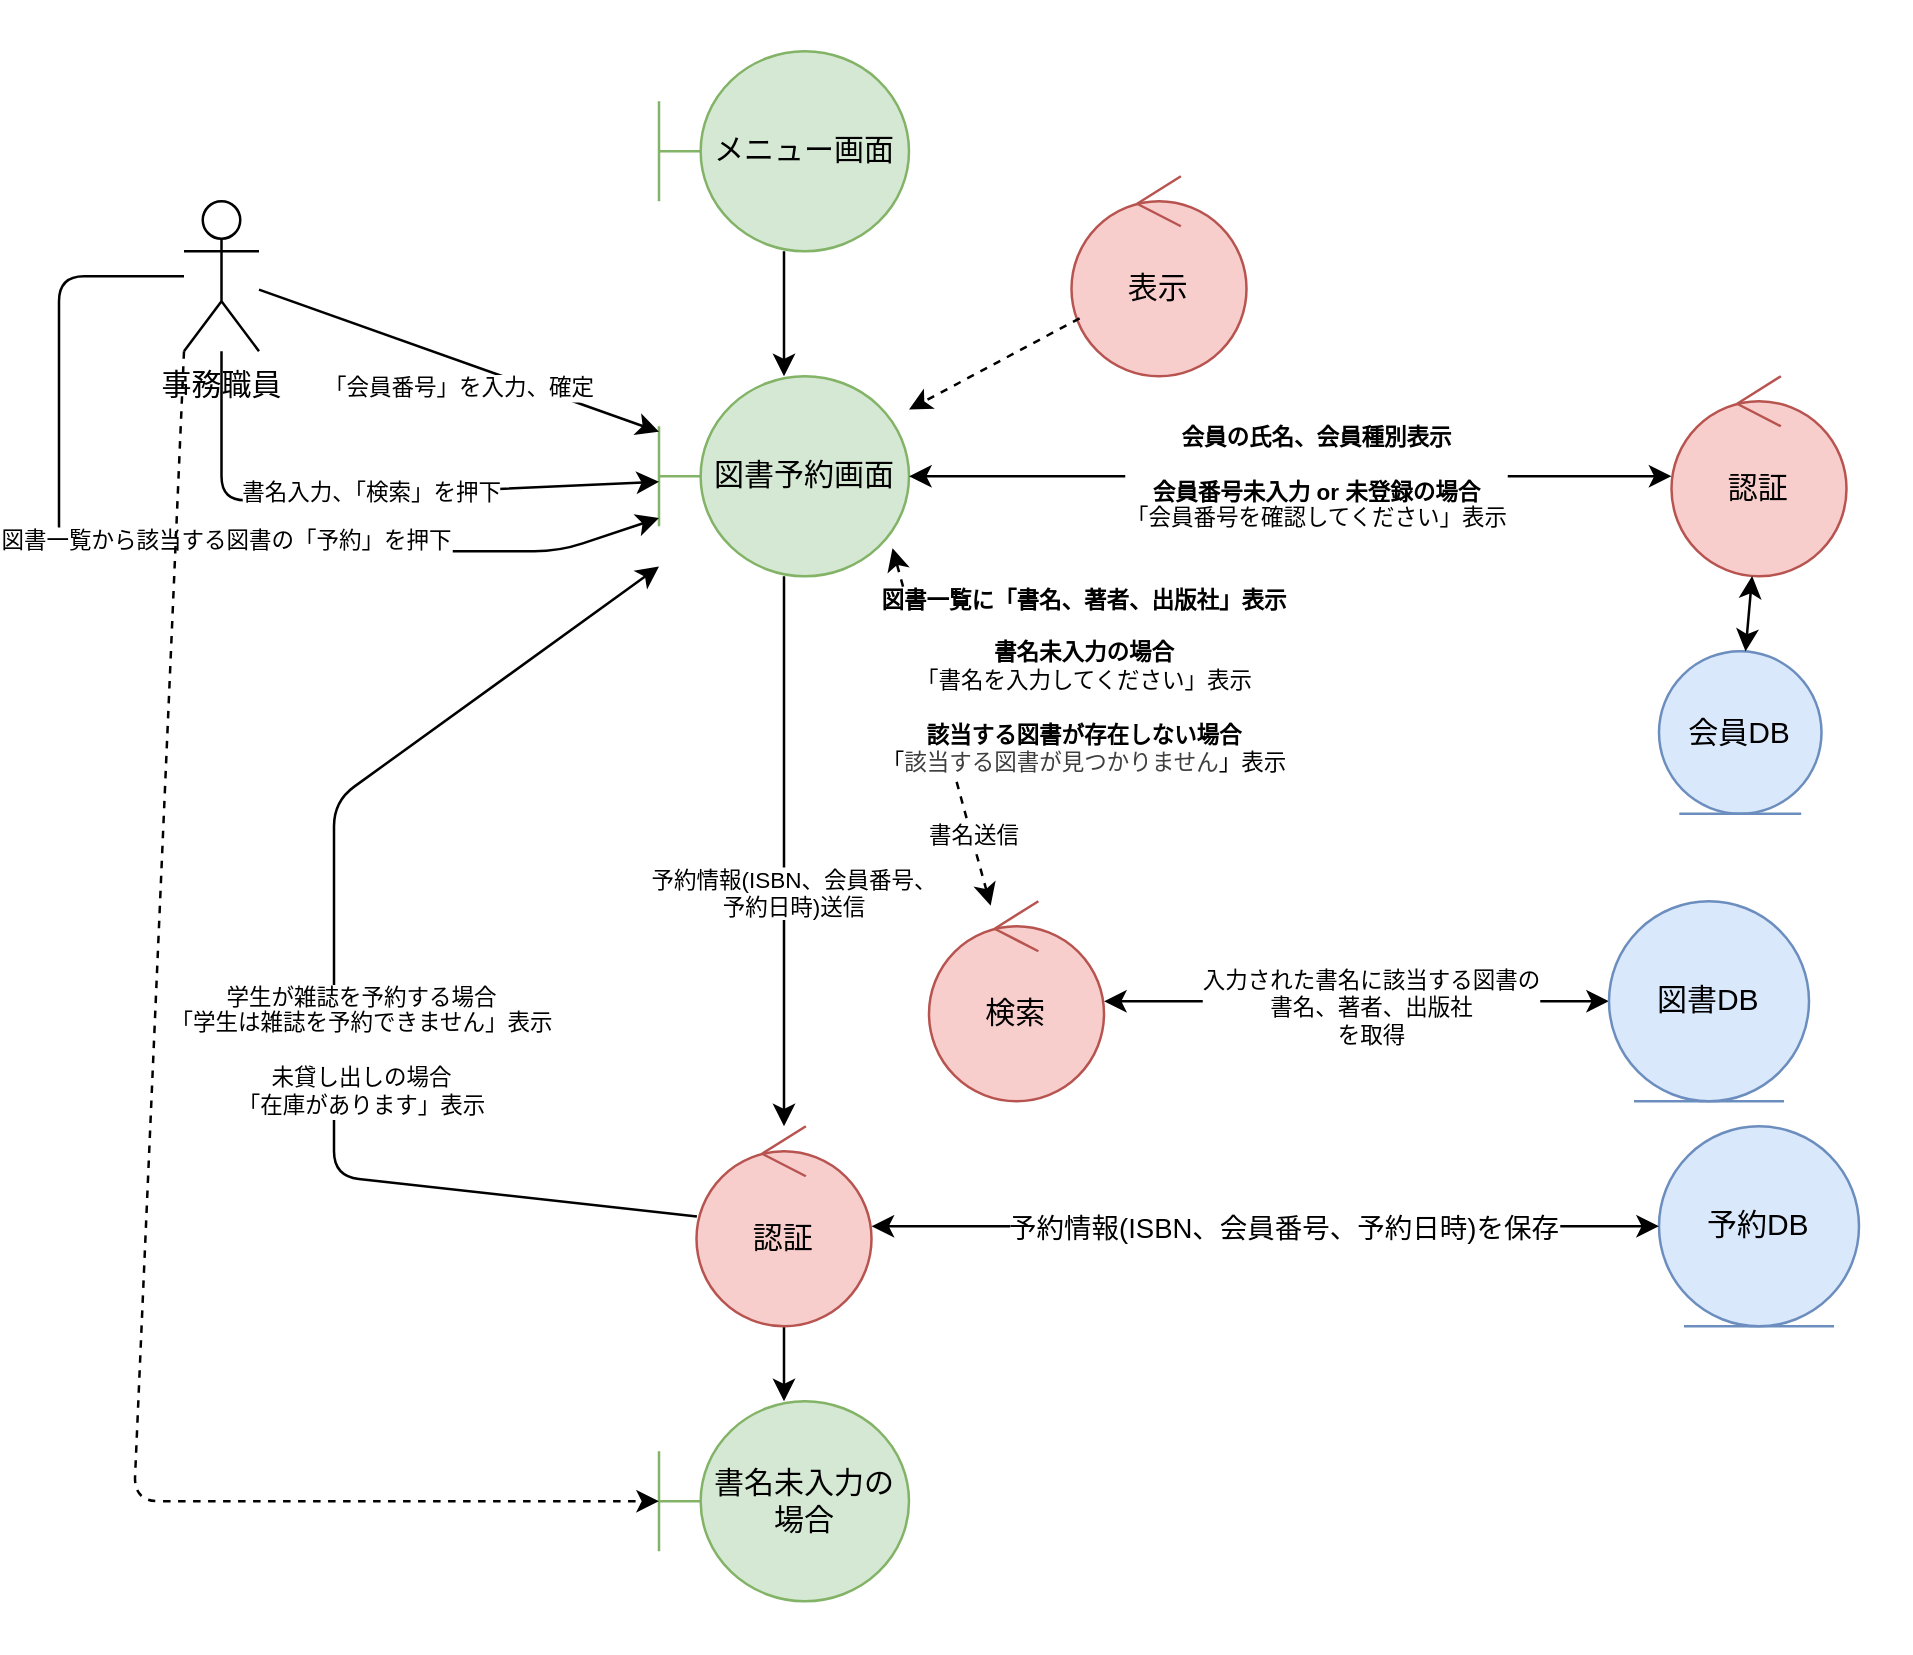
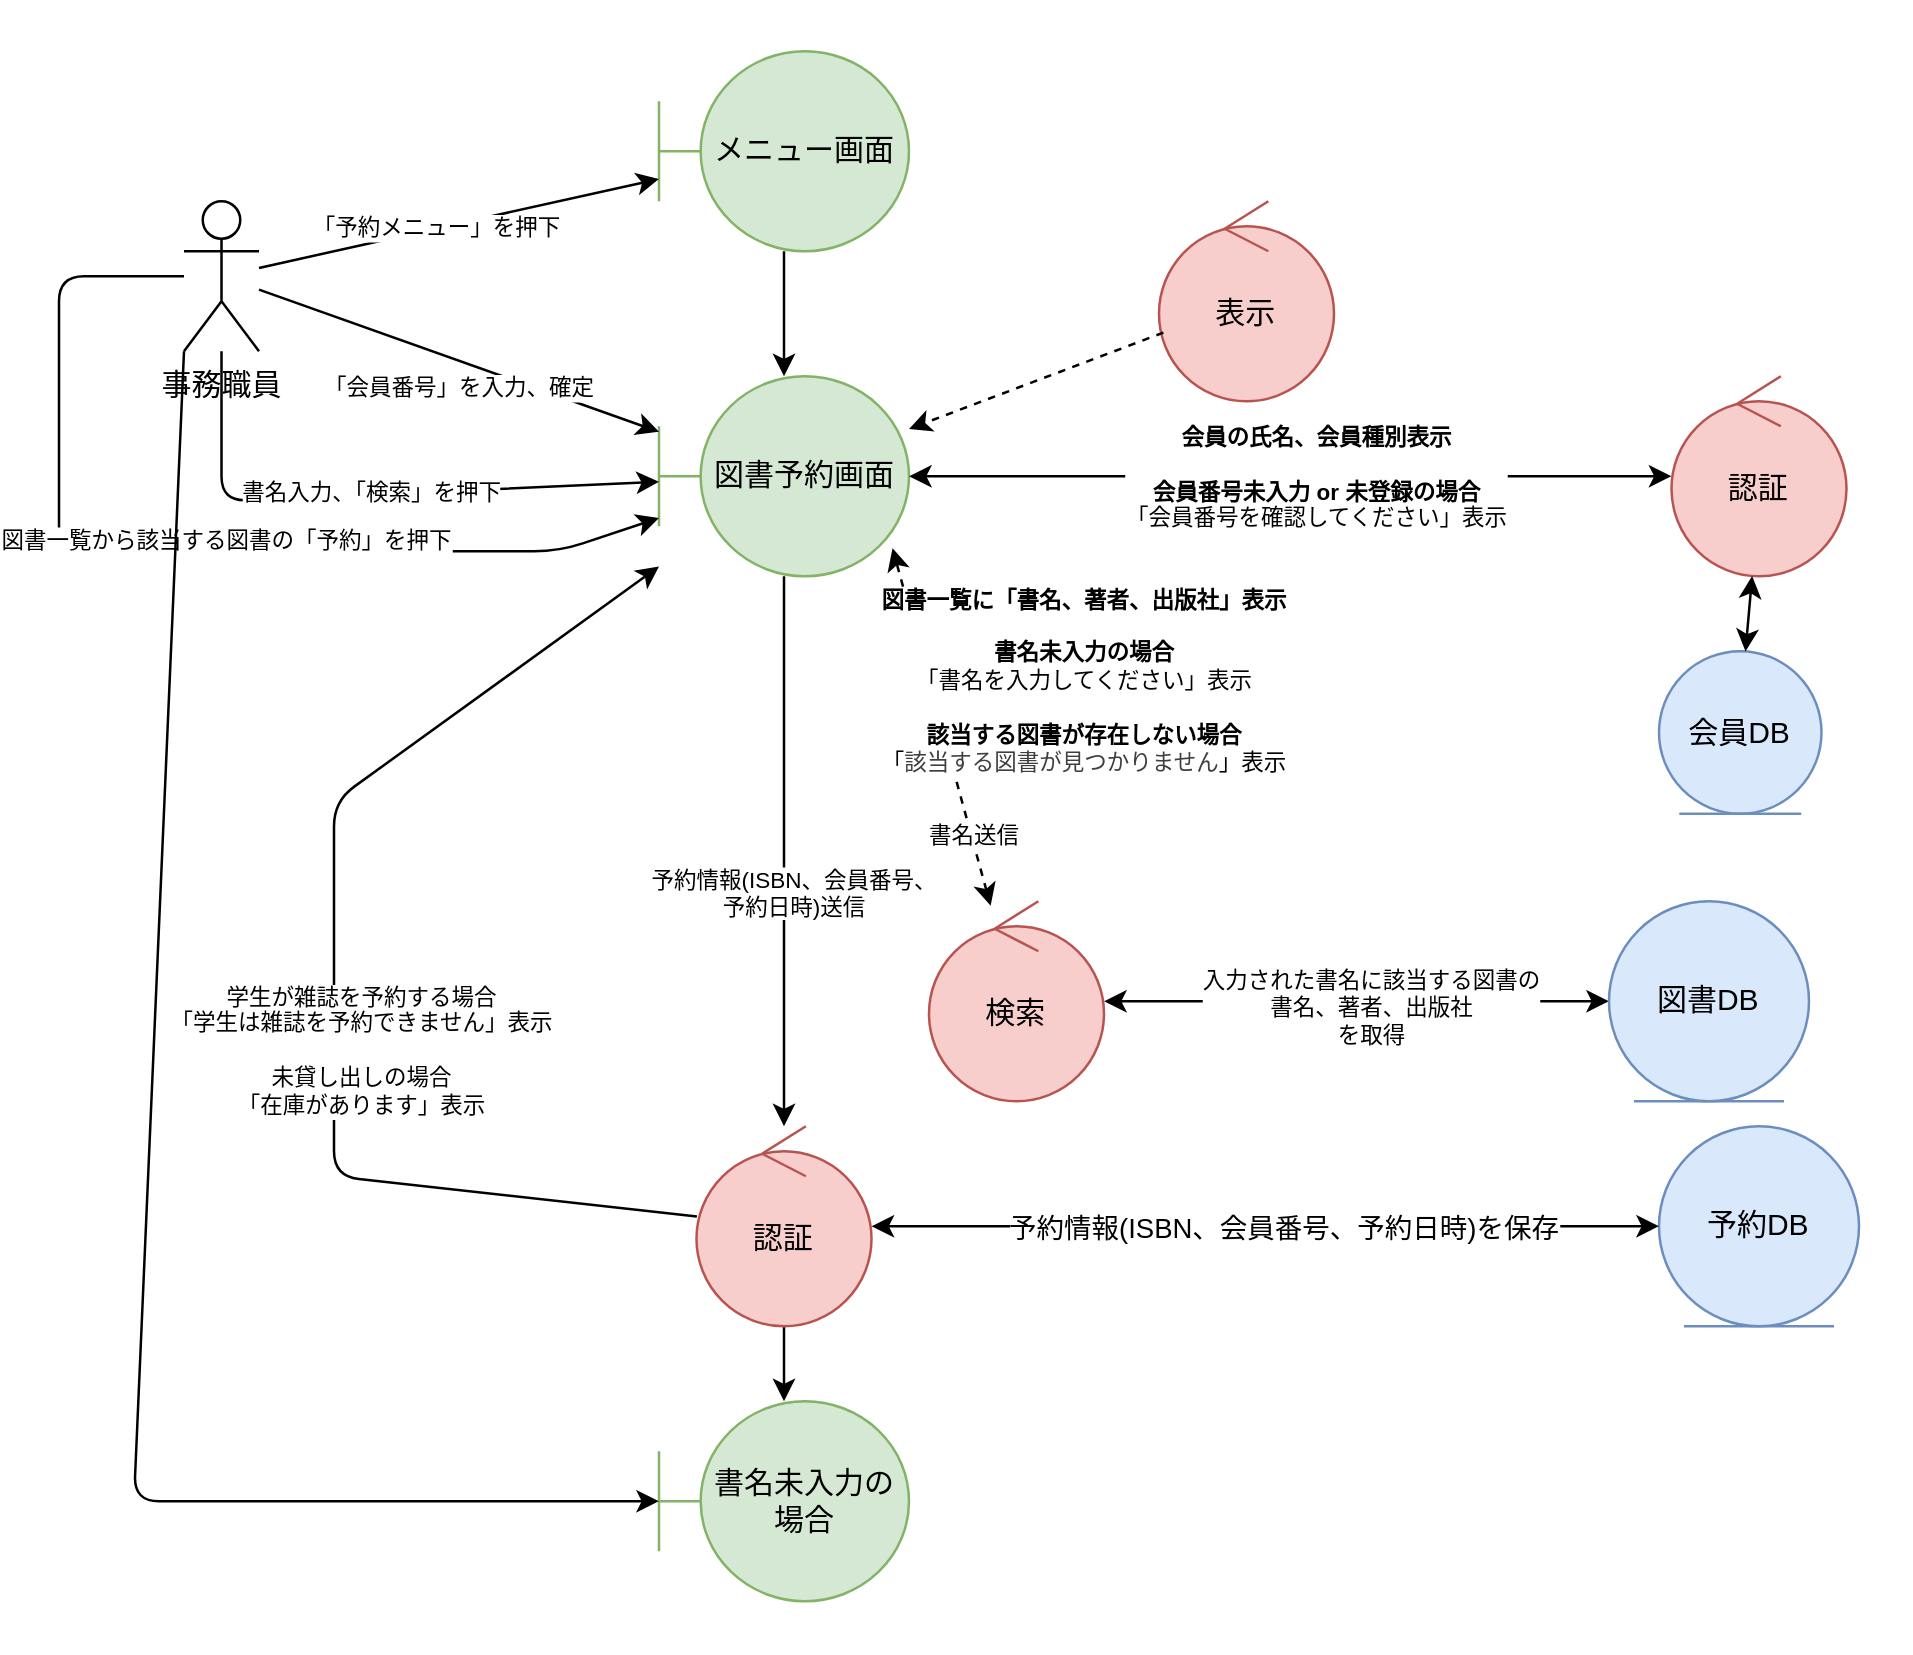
edge "事務職員" -> "メニュー画面": added, label "「予約メニュー」を押下"
node "表示": moved (1159, 276) -> (1246, 301)
edge "事務職員" -> "書名未入力の場合": style dashed -> solid
